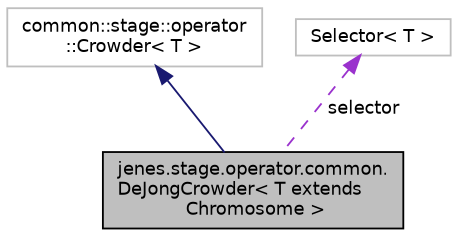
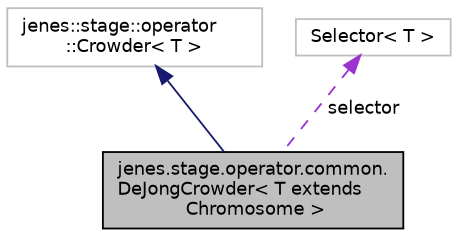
node "common::stage::operator ::Crowder< T >": label "common::stage::operator ::Crowder< T >" -> "jenes::stage::operator ::Crowder< T >"
